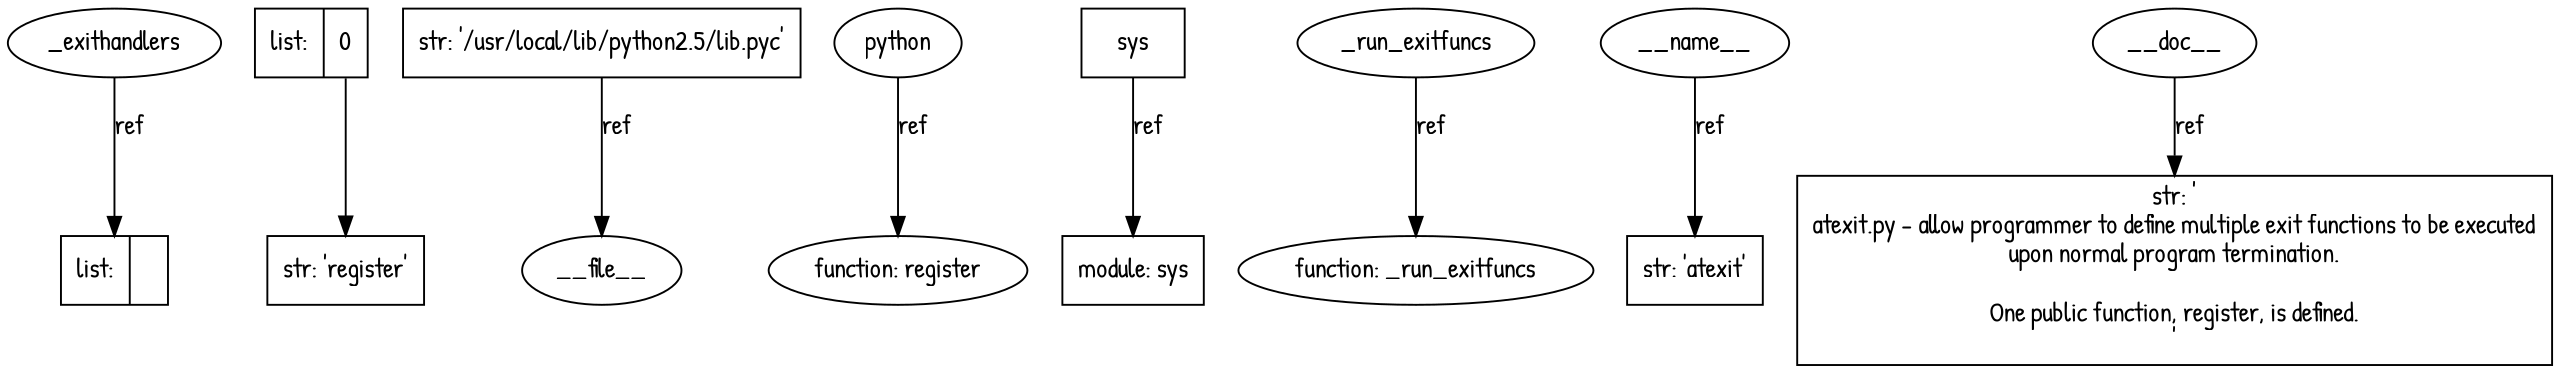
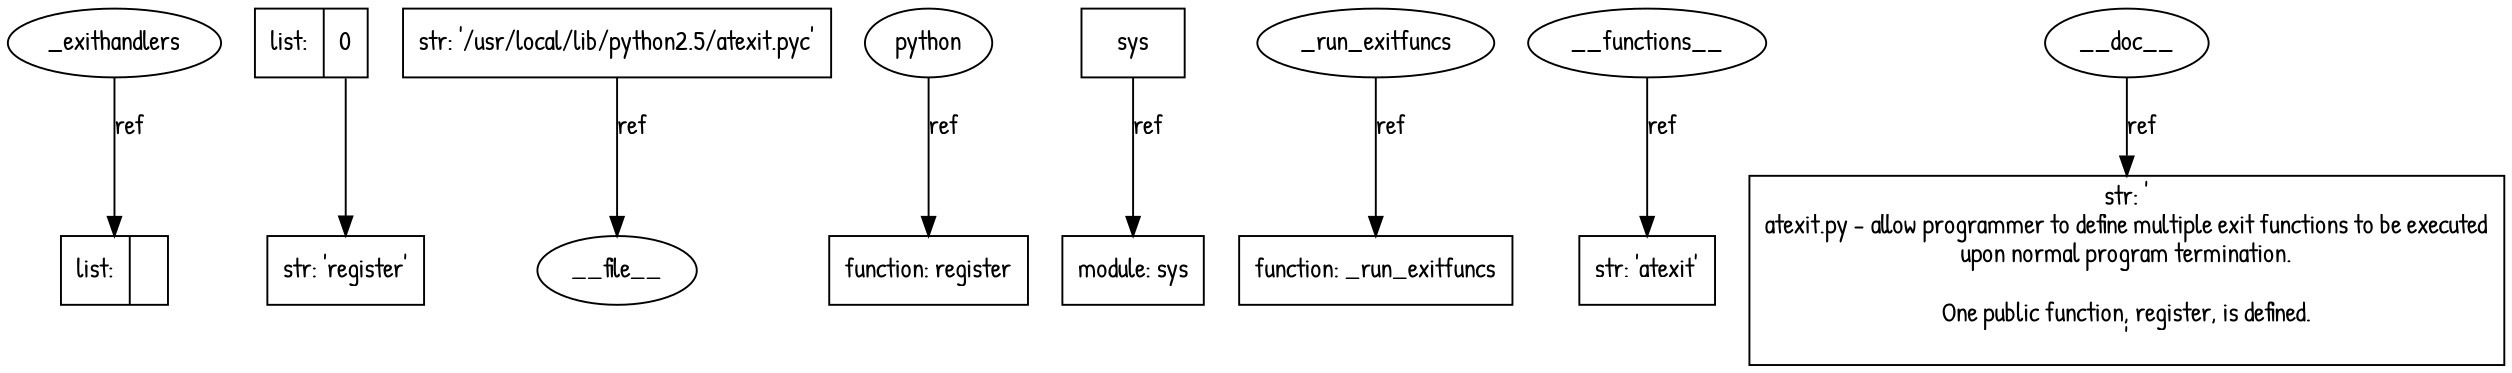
node "str: '/usr/local/lib/python2.5/lib.pyc'": label "str: '/usr/local/lib/python2.5/lib.pyc'" -> "str: '/usr/local/lib/python2.5/atexit.pyc'"
node "__name__": label "__name__" -> "__functions__"
node "function: register": shape ellipse -> box
node "function: _run_exitfuncs": shape ellipse -> box
